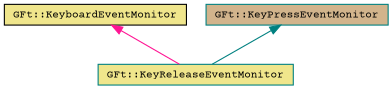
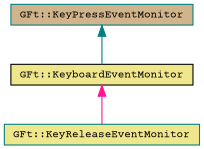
edge "GFt::KeyReleaseEventMonitor" -> "GFt::KeyPressEventMonitor": now "GFt::KeyboardEventMonitor" -> "GFt::KeyPressEventMonitor"
